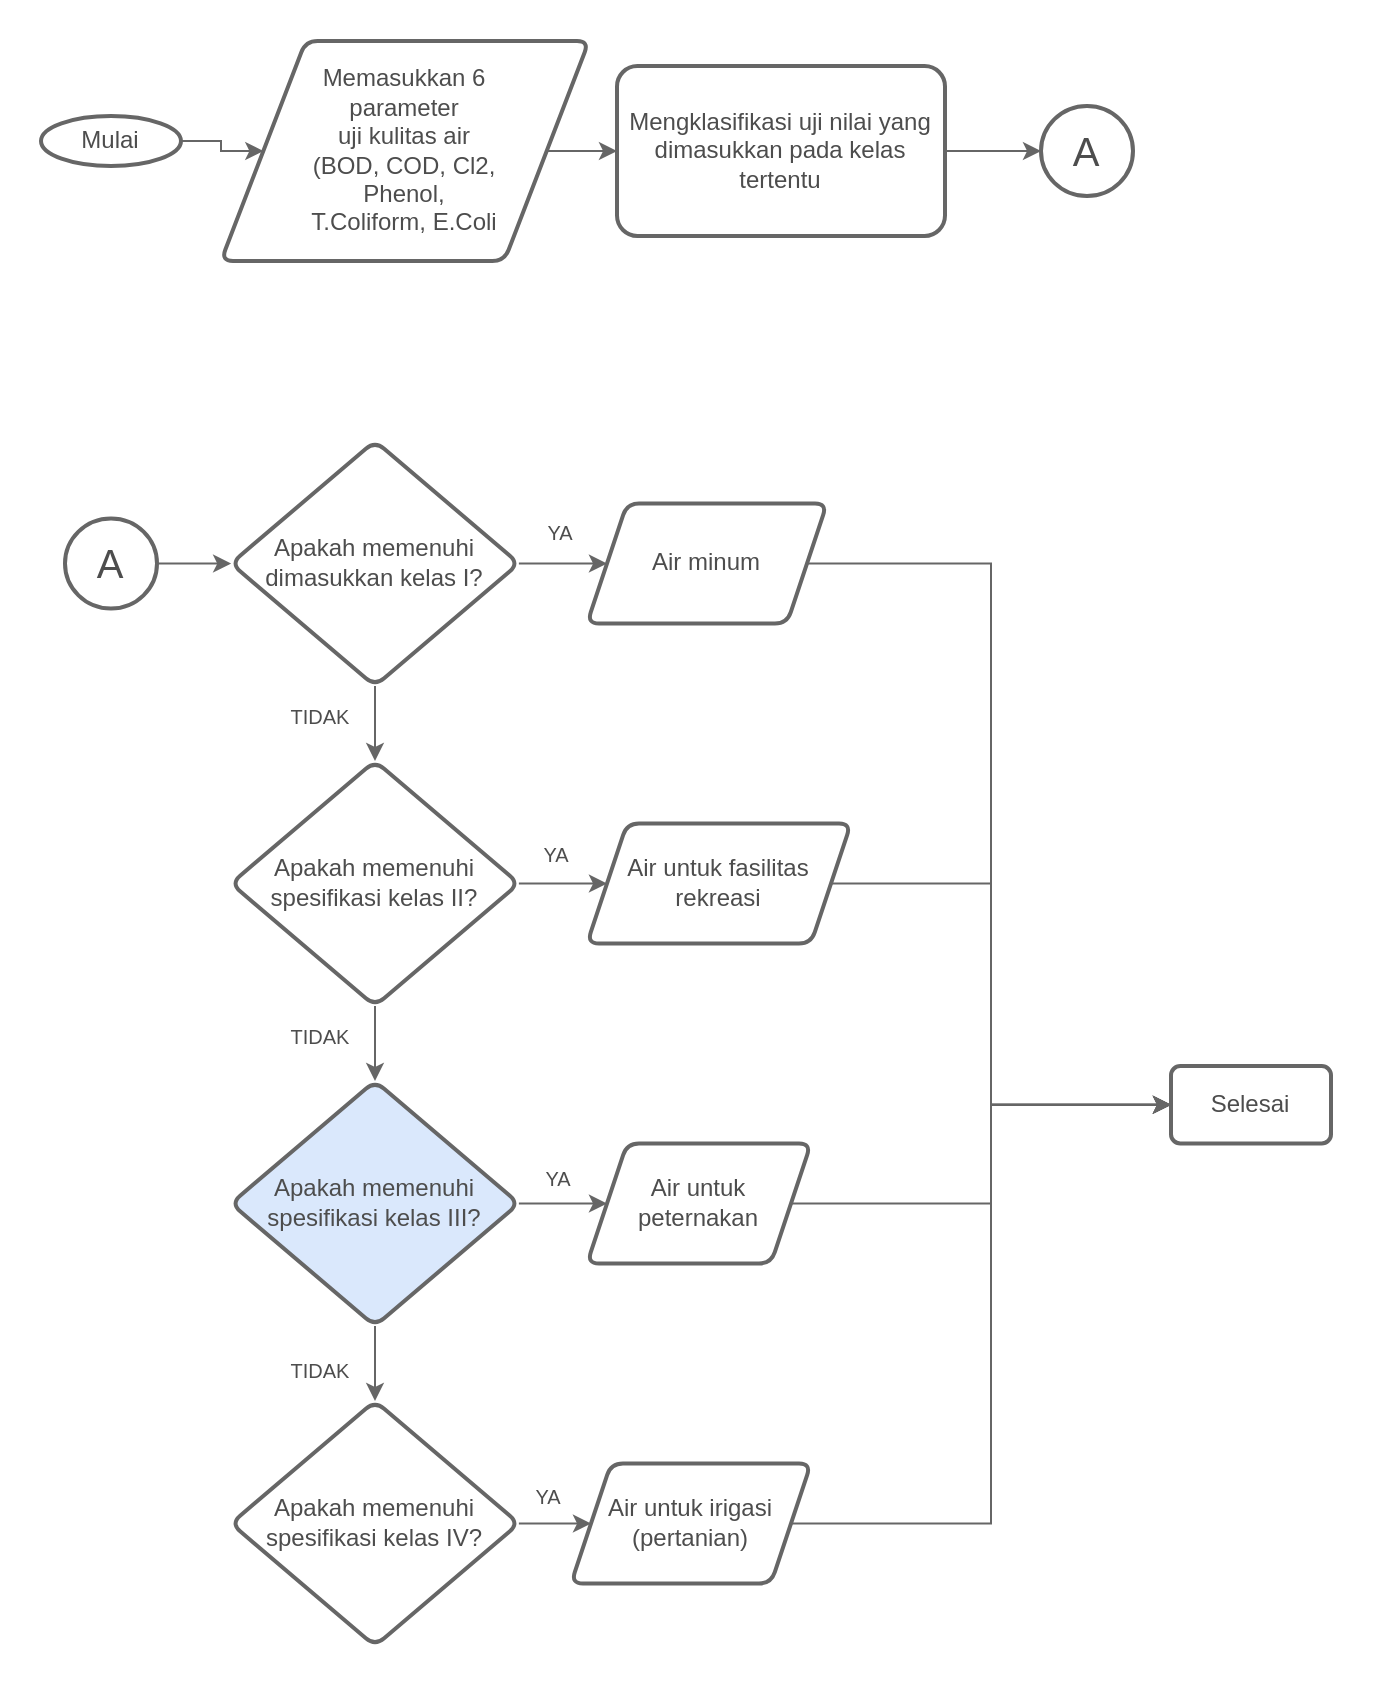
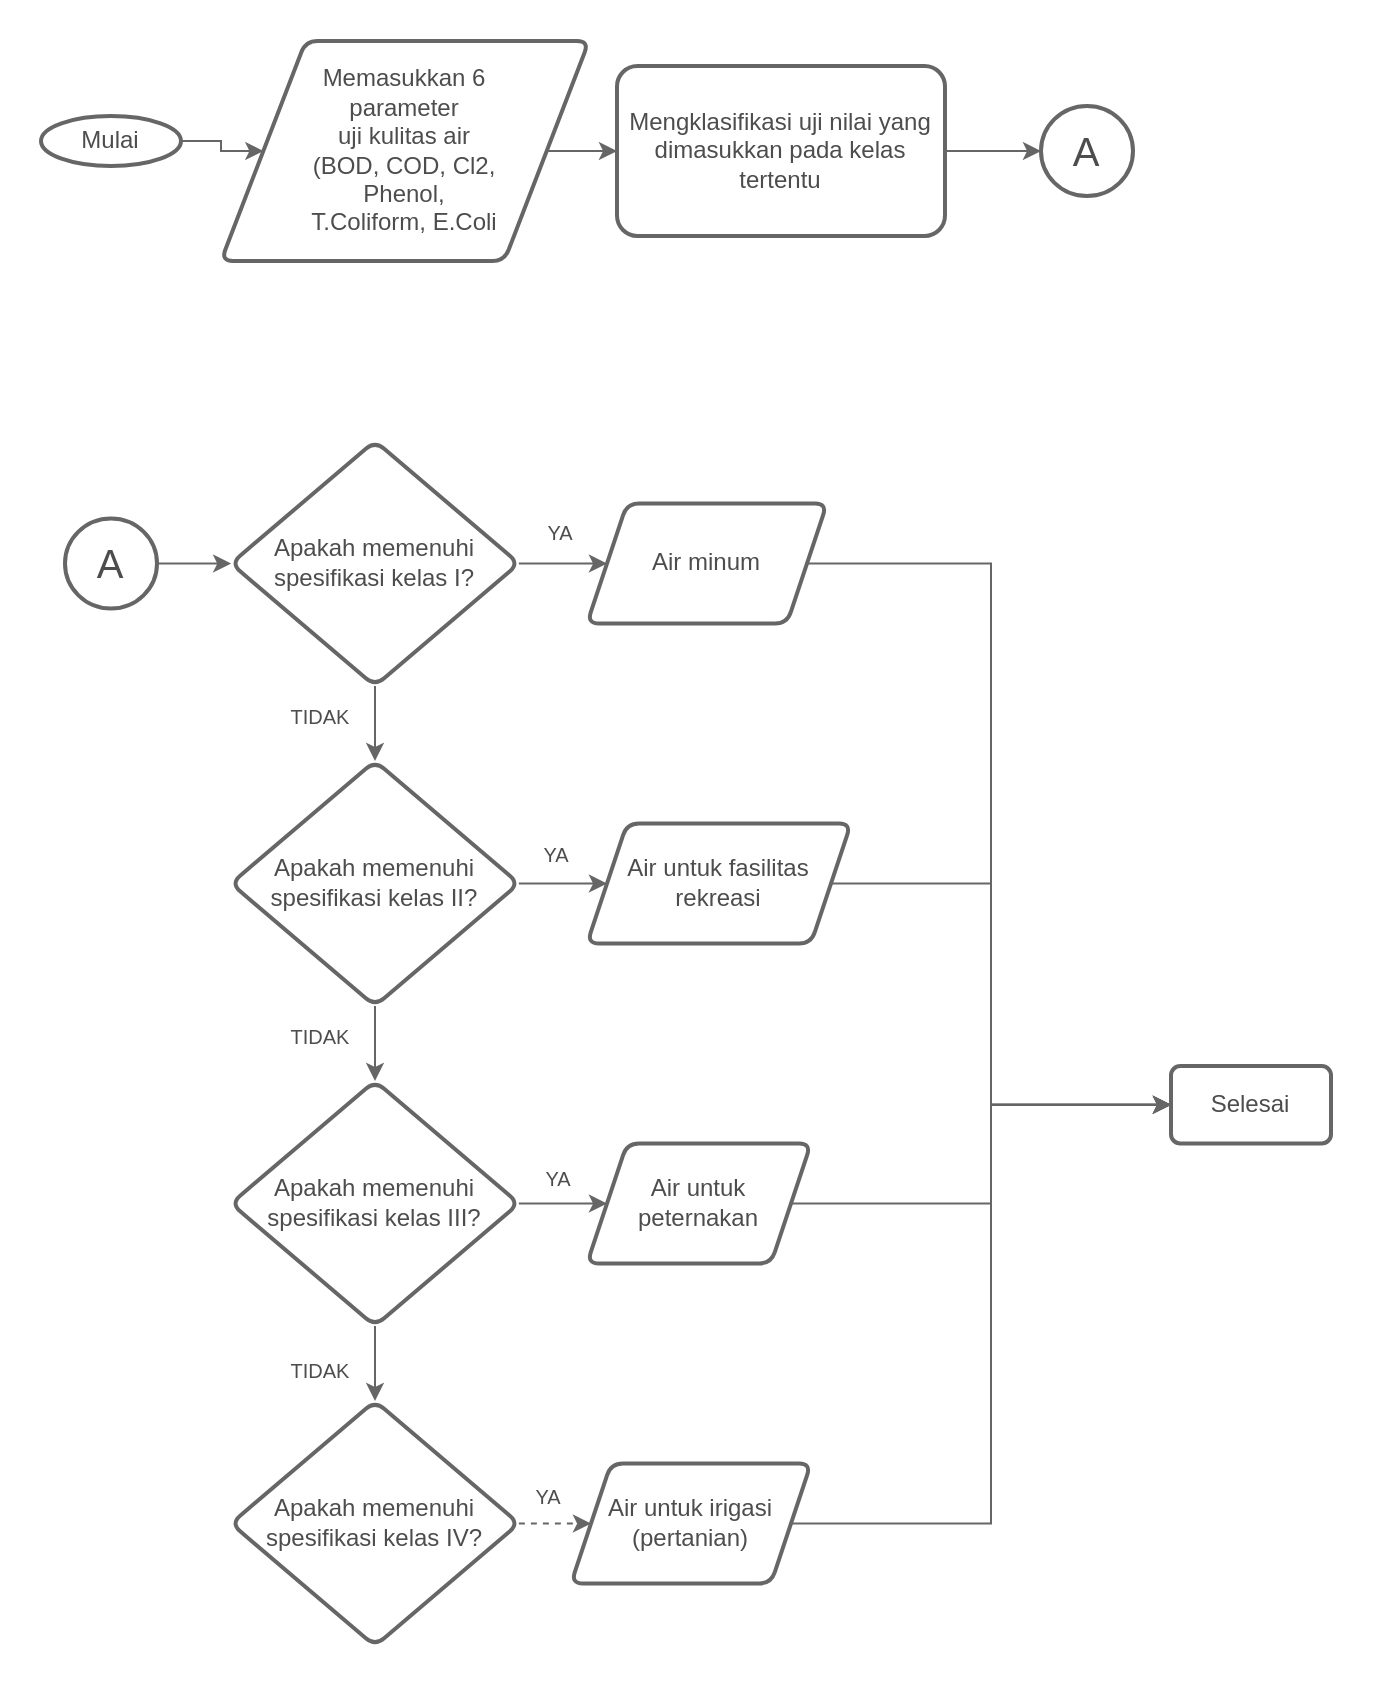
node "Apakah memenuhi dimasukkan kelas I?": label "Apakah memenuhi dimasukkan kelas I?" -> "Apakah memenuhi spesifikasi kelas I?"
node "Apakah memenuhi spesifikasi kelas III?": fillcolor #dae8fc -> #ffffff
edge "Apakah memenuhi spesifikasi kelas IV?" -> "Air untuk irigasi (pertanian)": style solid -> dashed
